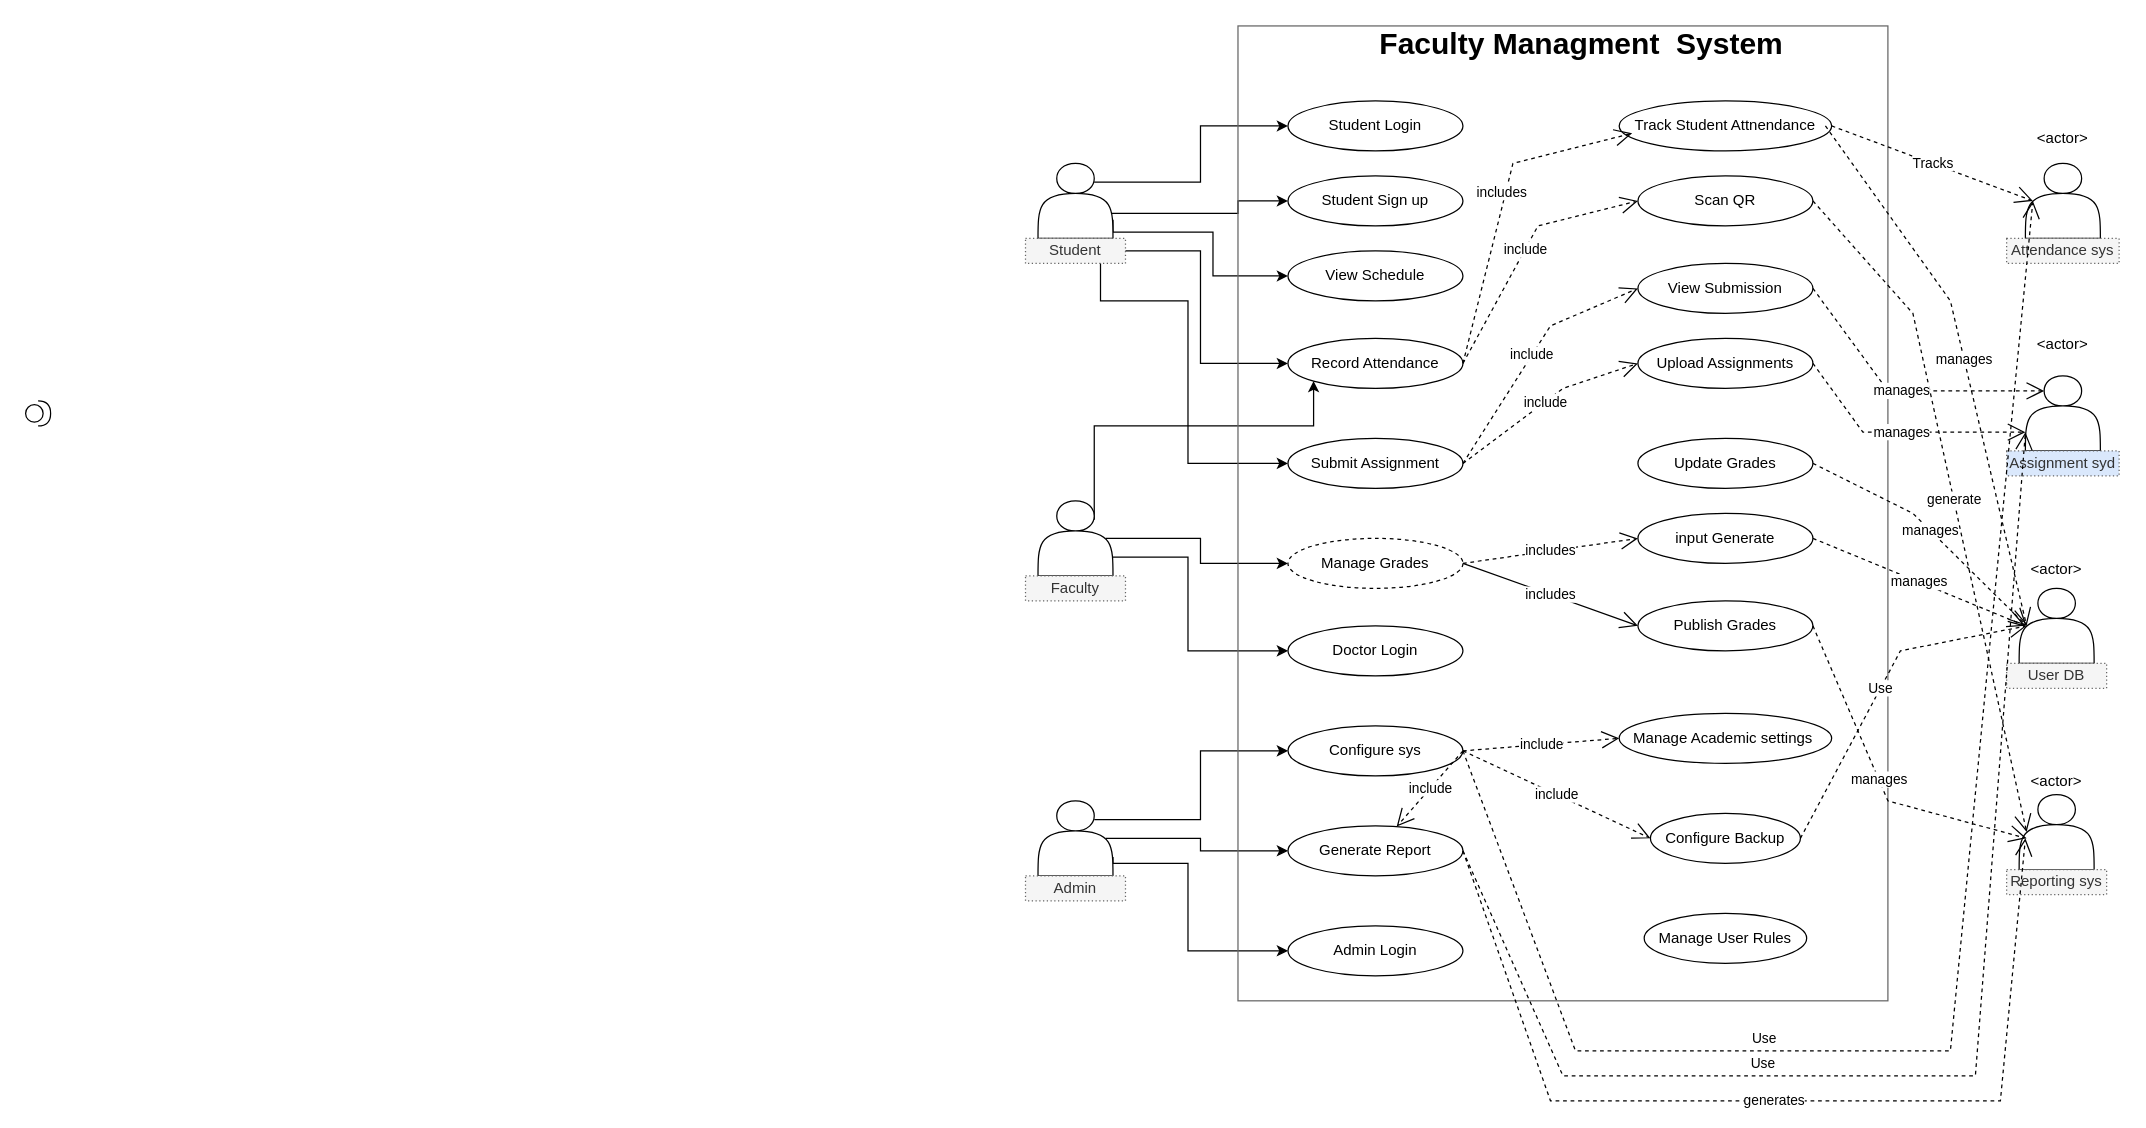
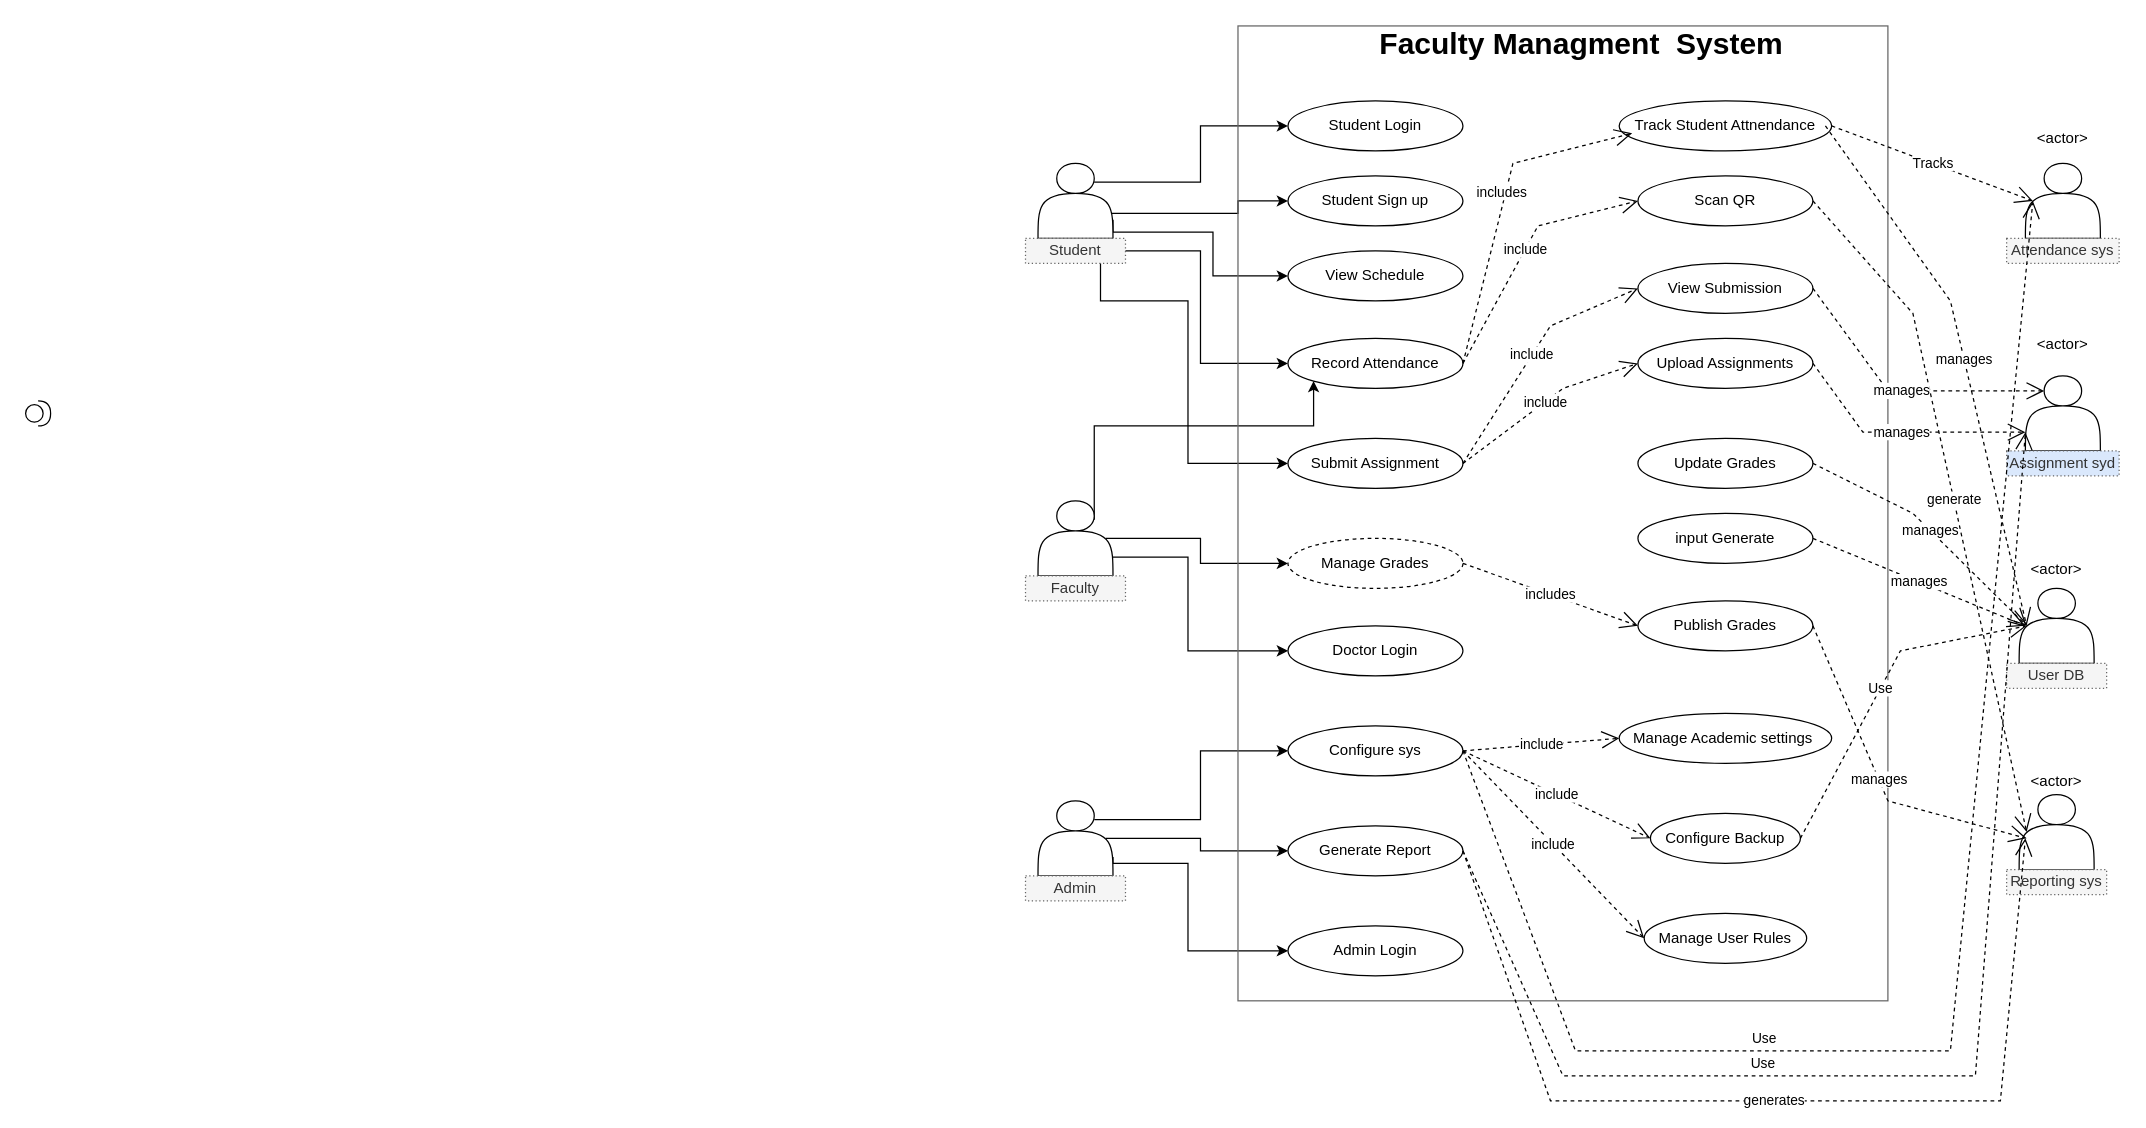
edge "Manage Grades" -> "input Generate": removed, label "includes"
edge "Manage Grades" -> "Publish Grades": style solid -> dashed
edge "Configure sys" -> "Generate Report": now "Configure sys" -> "Manage User Rules"
